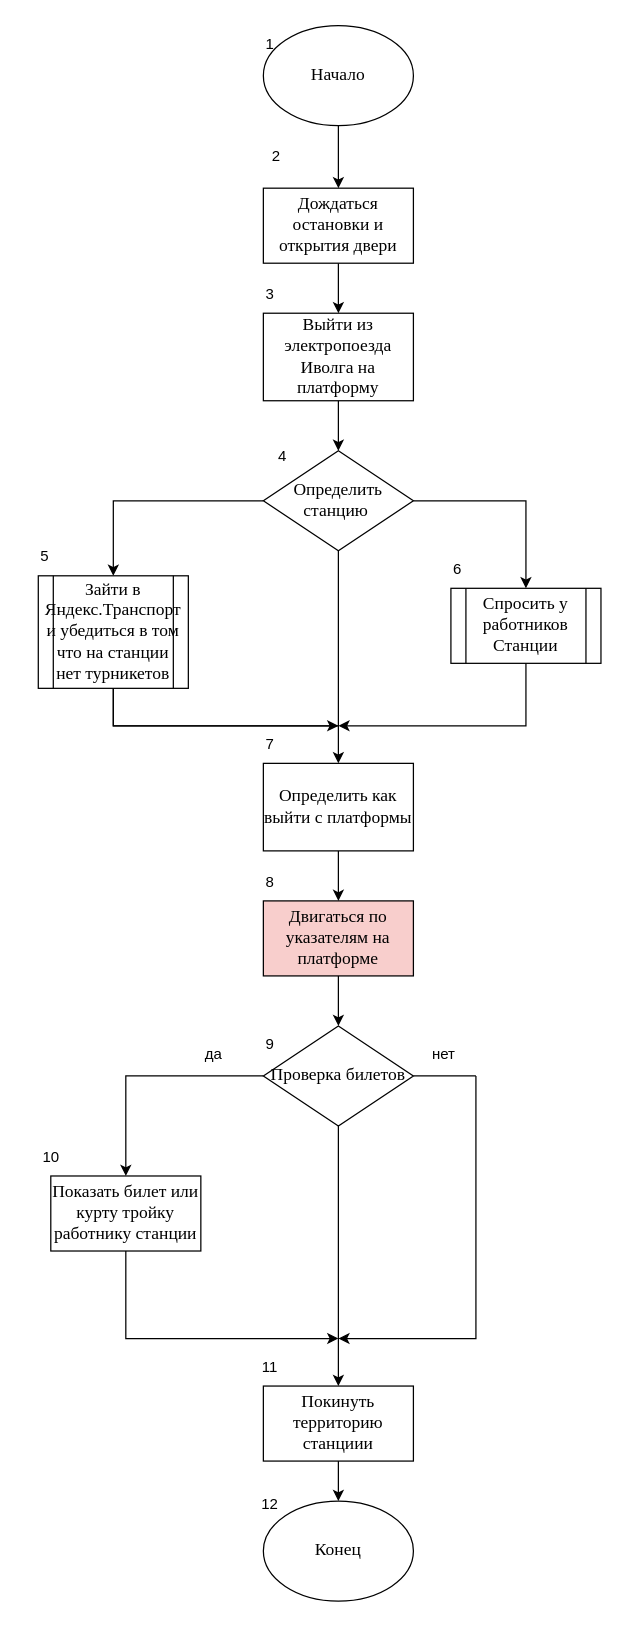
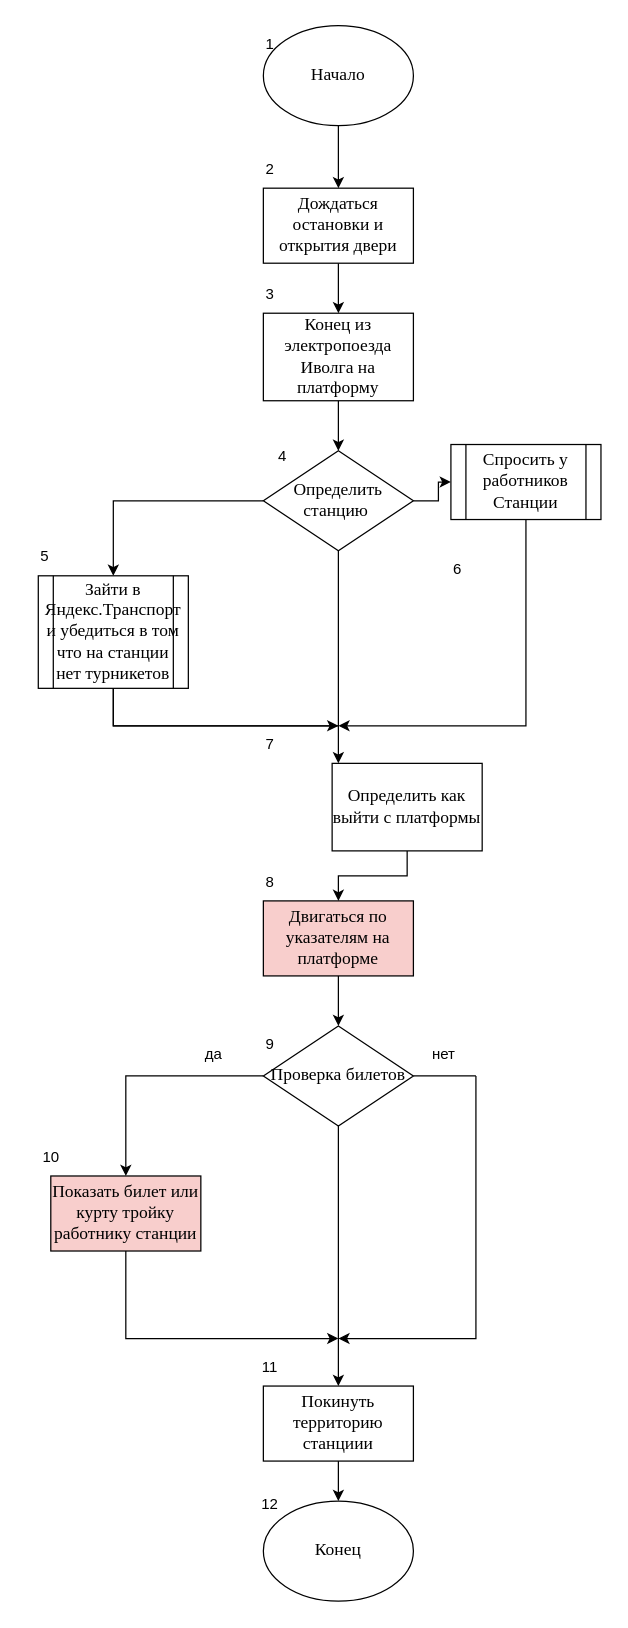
node "2": moved (276, 157) -> (269, 169)
node "Выйти из электропоезда Иволга на платформу": label "Выйти из электропоезда Иволга на платформу" -> "Конец из электропоезда Иволга на платформу"
node "Спросить у работников Станции": moved (526, 626) -> (526, 482)
node "Определить как выйти с платформы": moved (338, 807) -> (407, 807)
node "Показать билет или курту тройку работнику станции": fillcolor #ffffff -> #f8cecc
